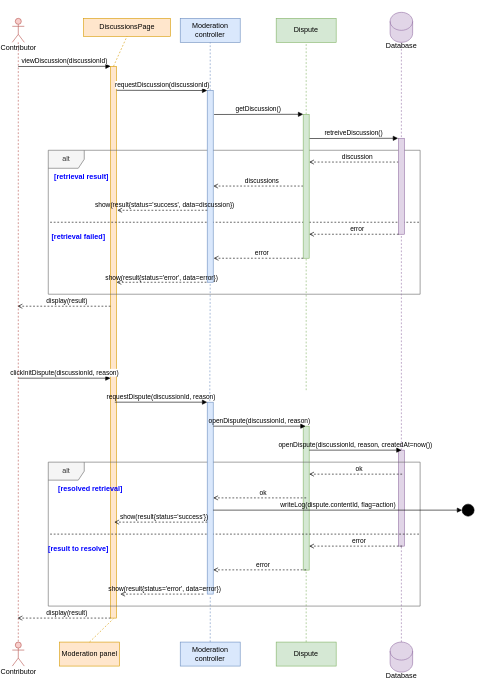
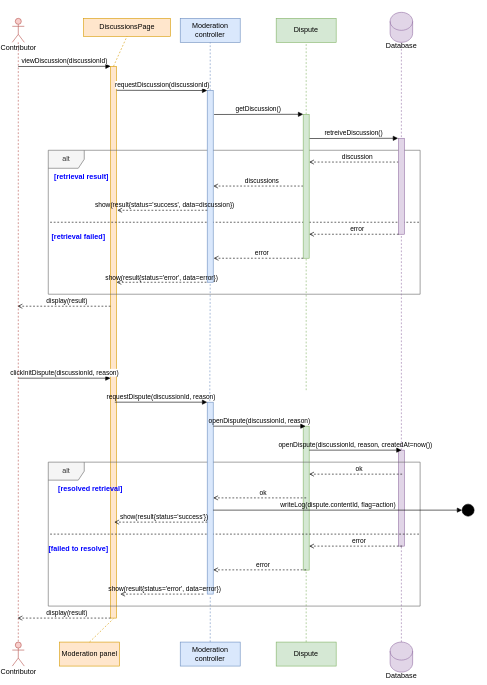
node "[result to resolve]": label "[result to resolve]" -> "[failed to resolve]"
